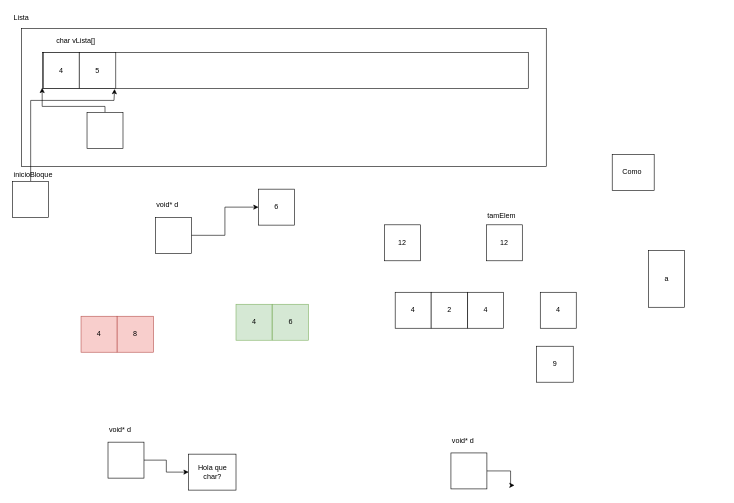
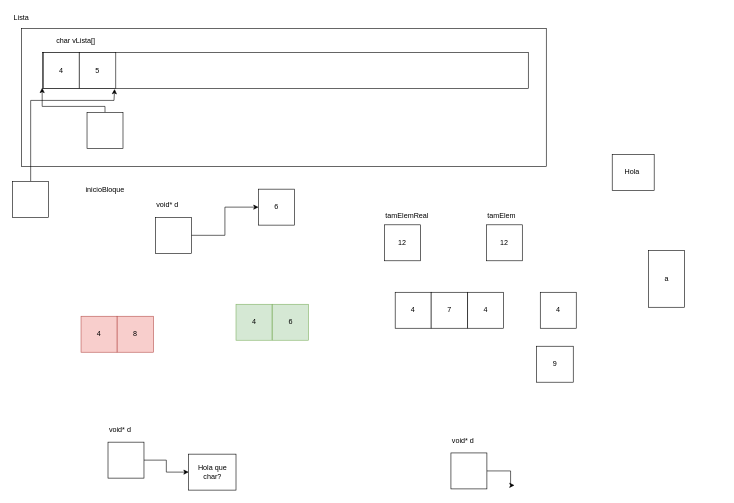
node "Como": label "Como" -> "Hola"
node "inicioBloque": moved (36, 176) -> (108, 191)
node "tamElemReal": added
node "2": label "2" -> "7"
